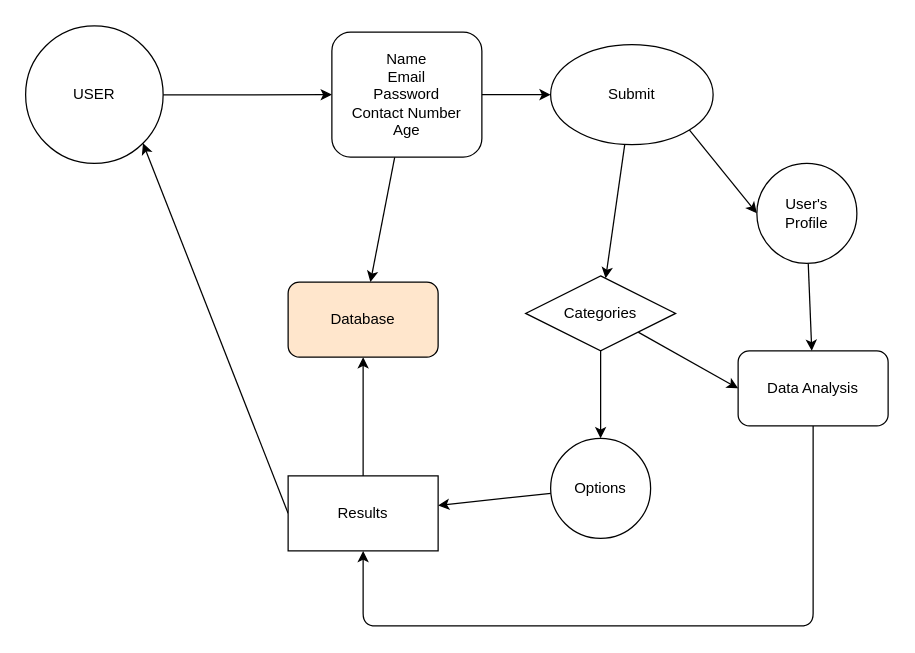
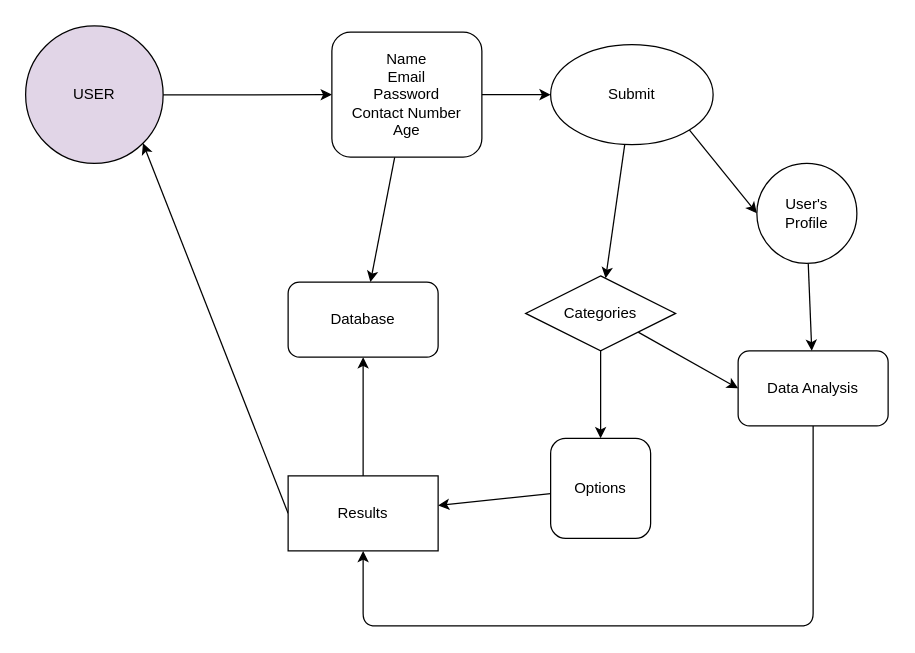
node "USER": fillcolor #ffffff -> #e1d5e7
node "Database": fillcolor #ffe6cc -> #ffffff
node "Options": shape ellipse -> rounded rectangle
